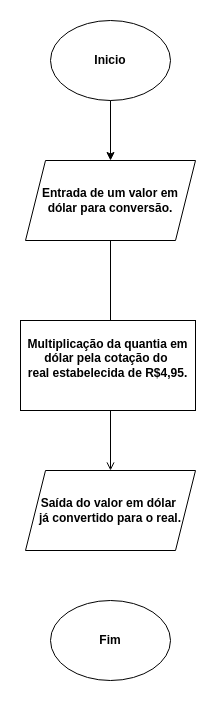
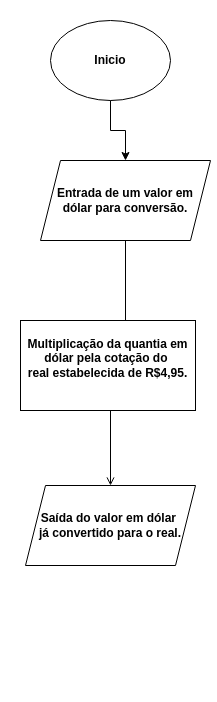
node "Entrada de um valor em dólar para conversão.": moved (111, 201) -> (126, 201)
node "Saída do valor em dólar já convertido para o real.": moved (111, 511) -> (111, 526)
node "Fim": removed
